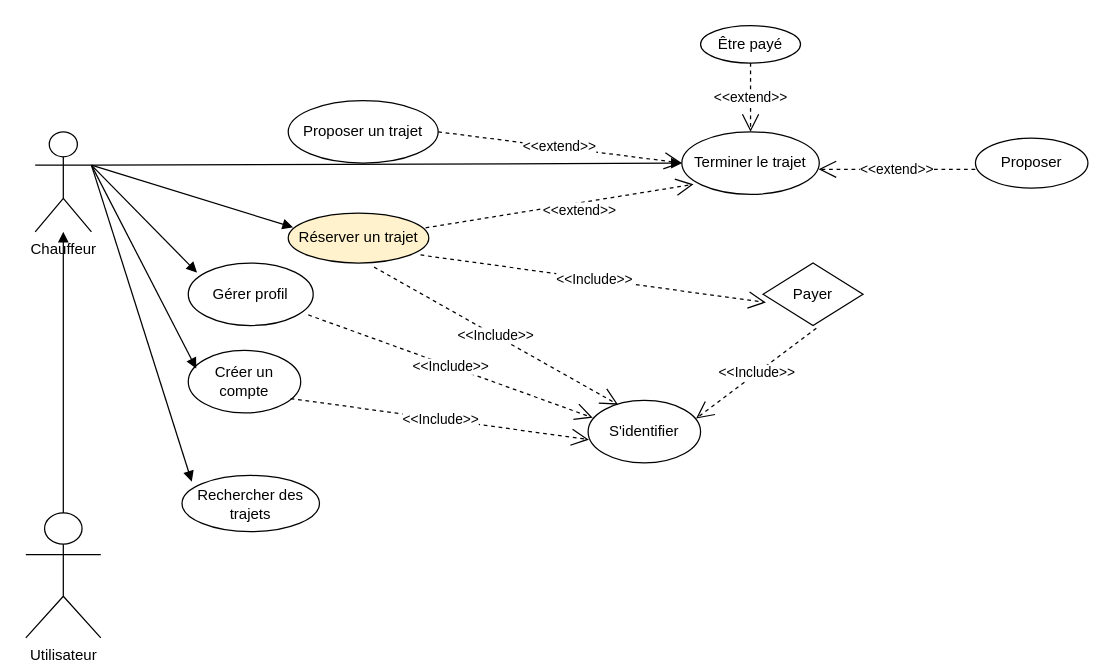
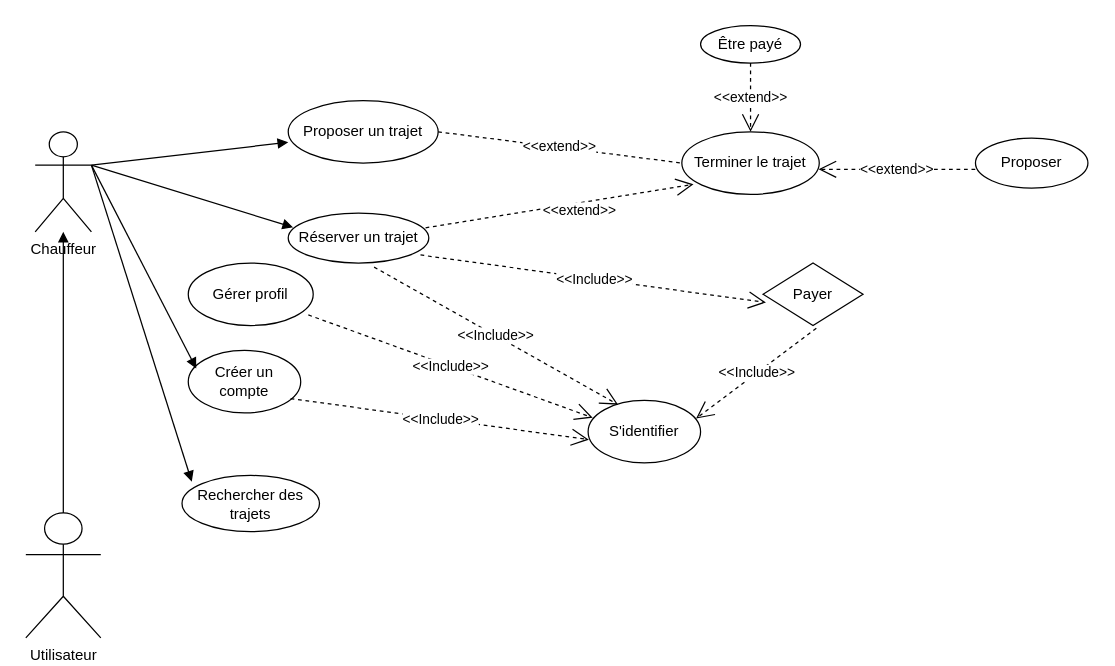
edge "Proposer un trajet" -> "Terminer le trajet": arrowhead open -> none
edge "Chauffeur" -> "Terminer le trajet": now "Chauffeur" -> "Proposer un trajet"
edge "Chauffeur" -> "Gérer profil": removed
node "Réserver un trajet": fillcolor #fff2cc -> #ffffff
